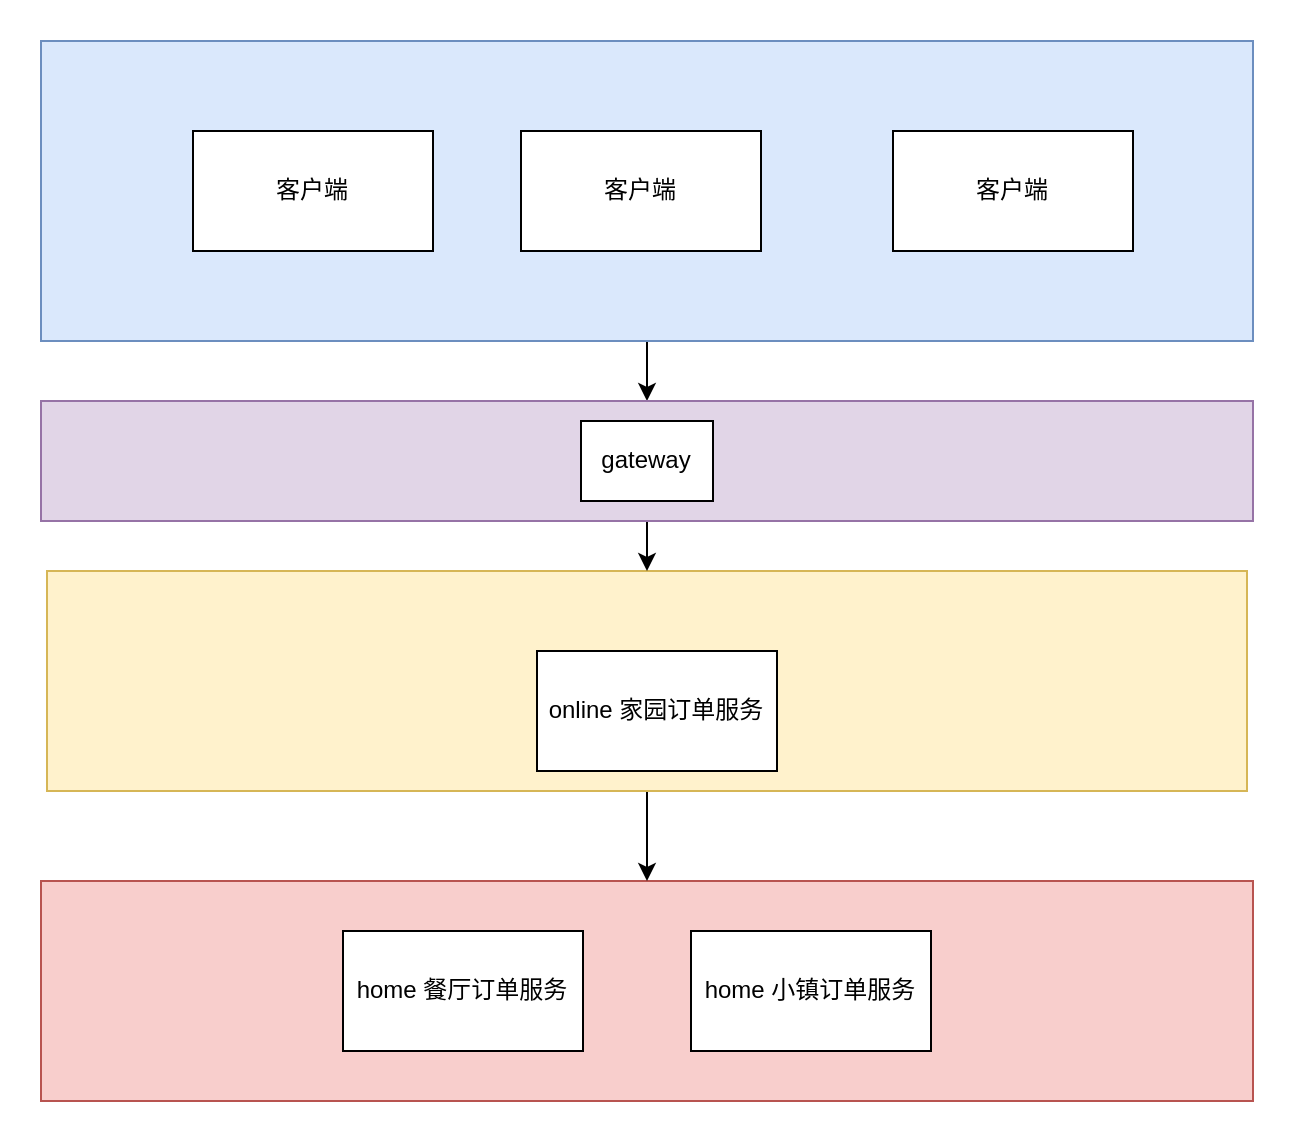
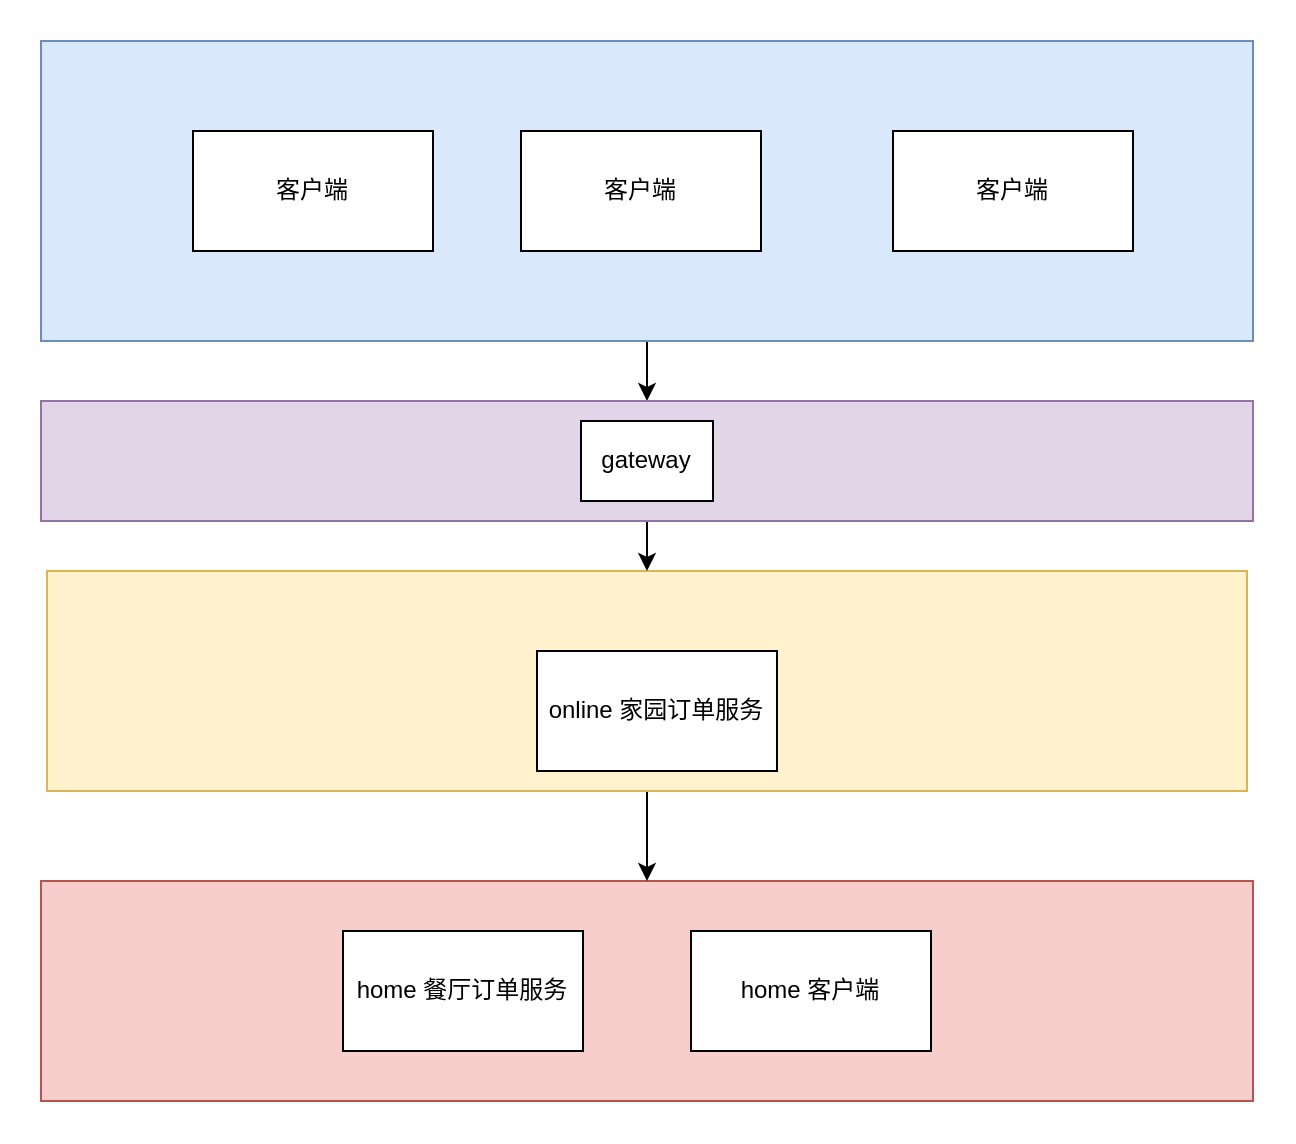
node "home 小镇订单服务": label "home 小镇订单服务" -> "home 客户端"
